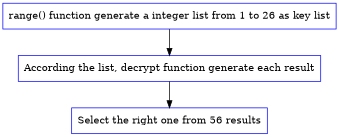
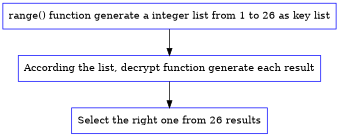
node "Select the right one from 56 results": label "Select the right one from 56 results" -> "Select the right one from 26 results"
